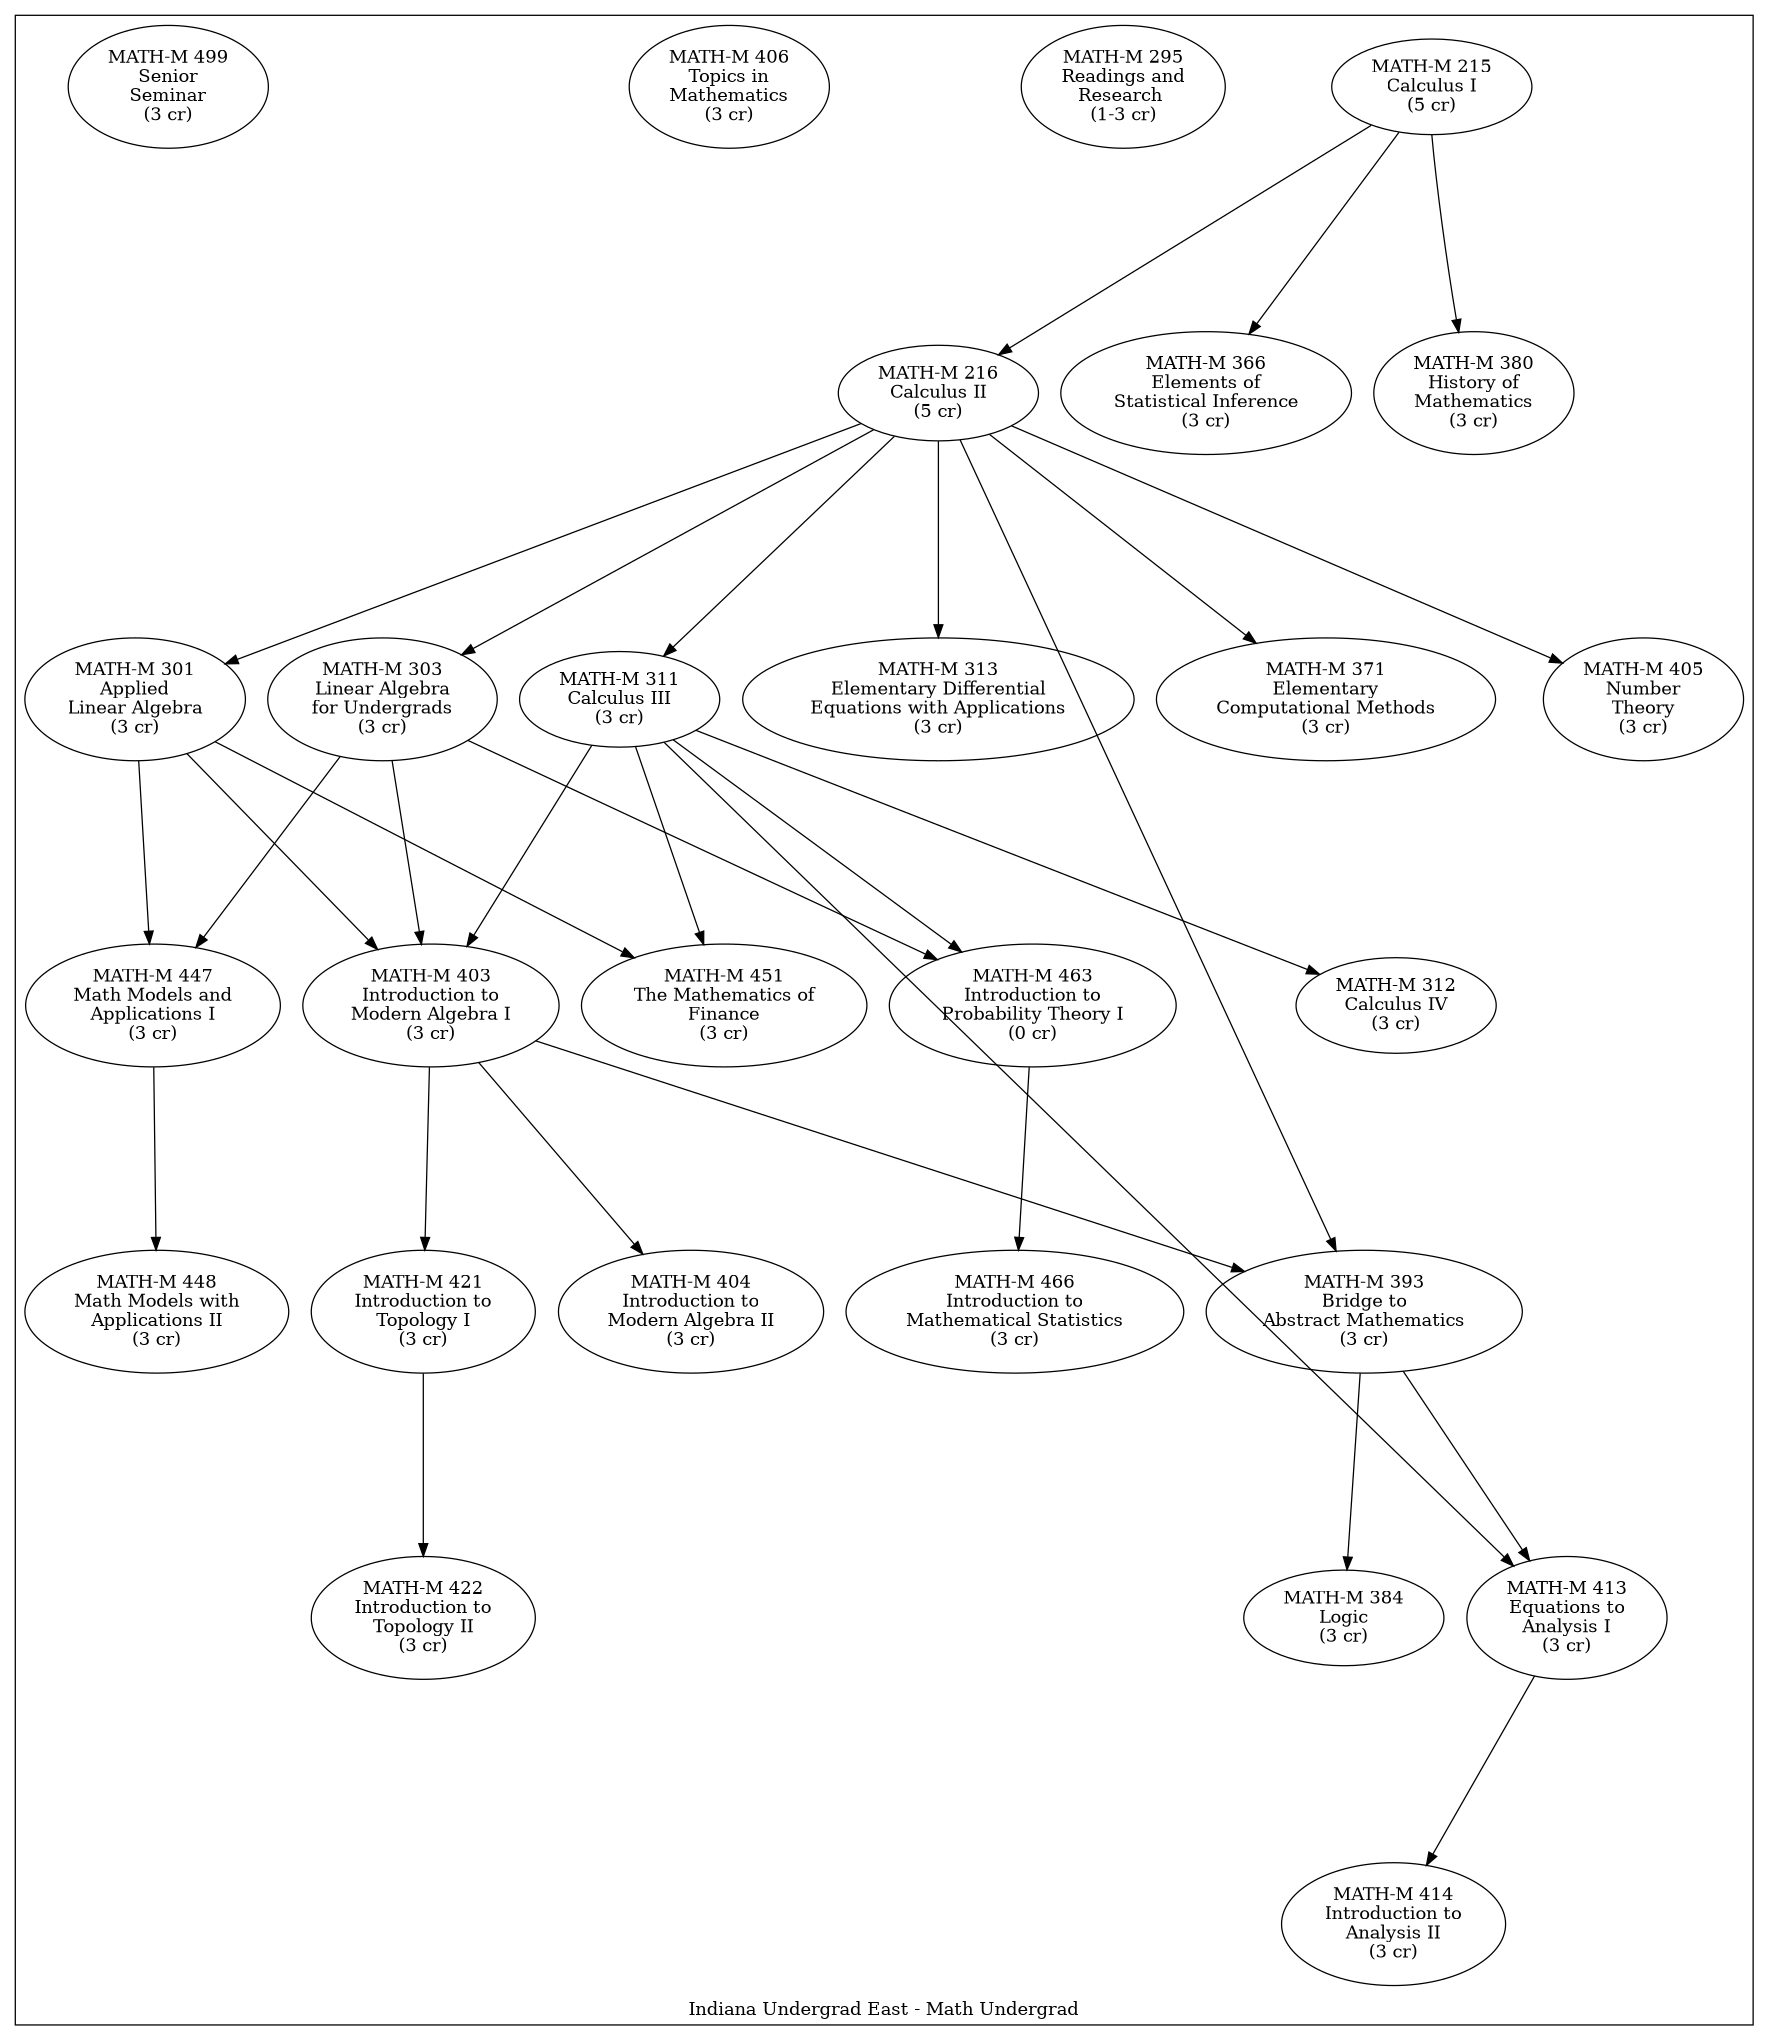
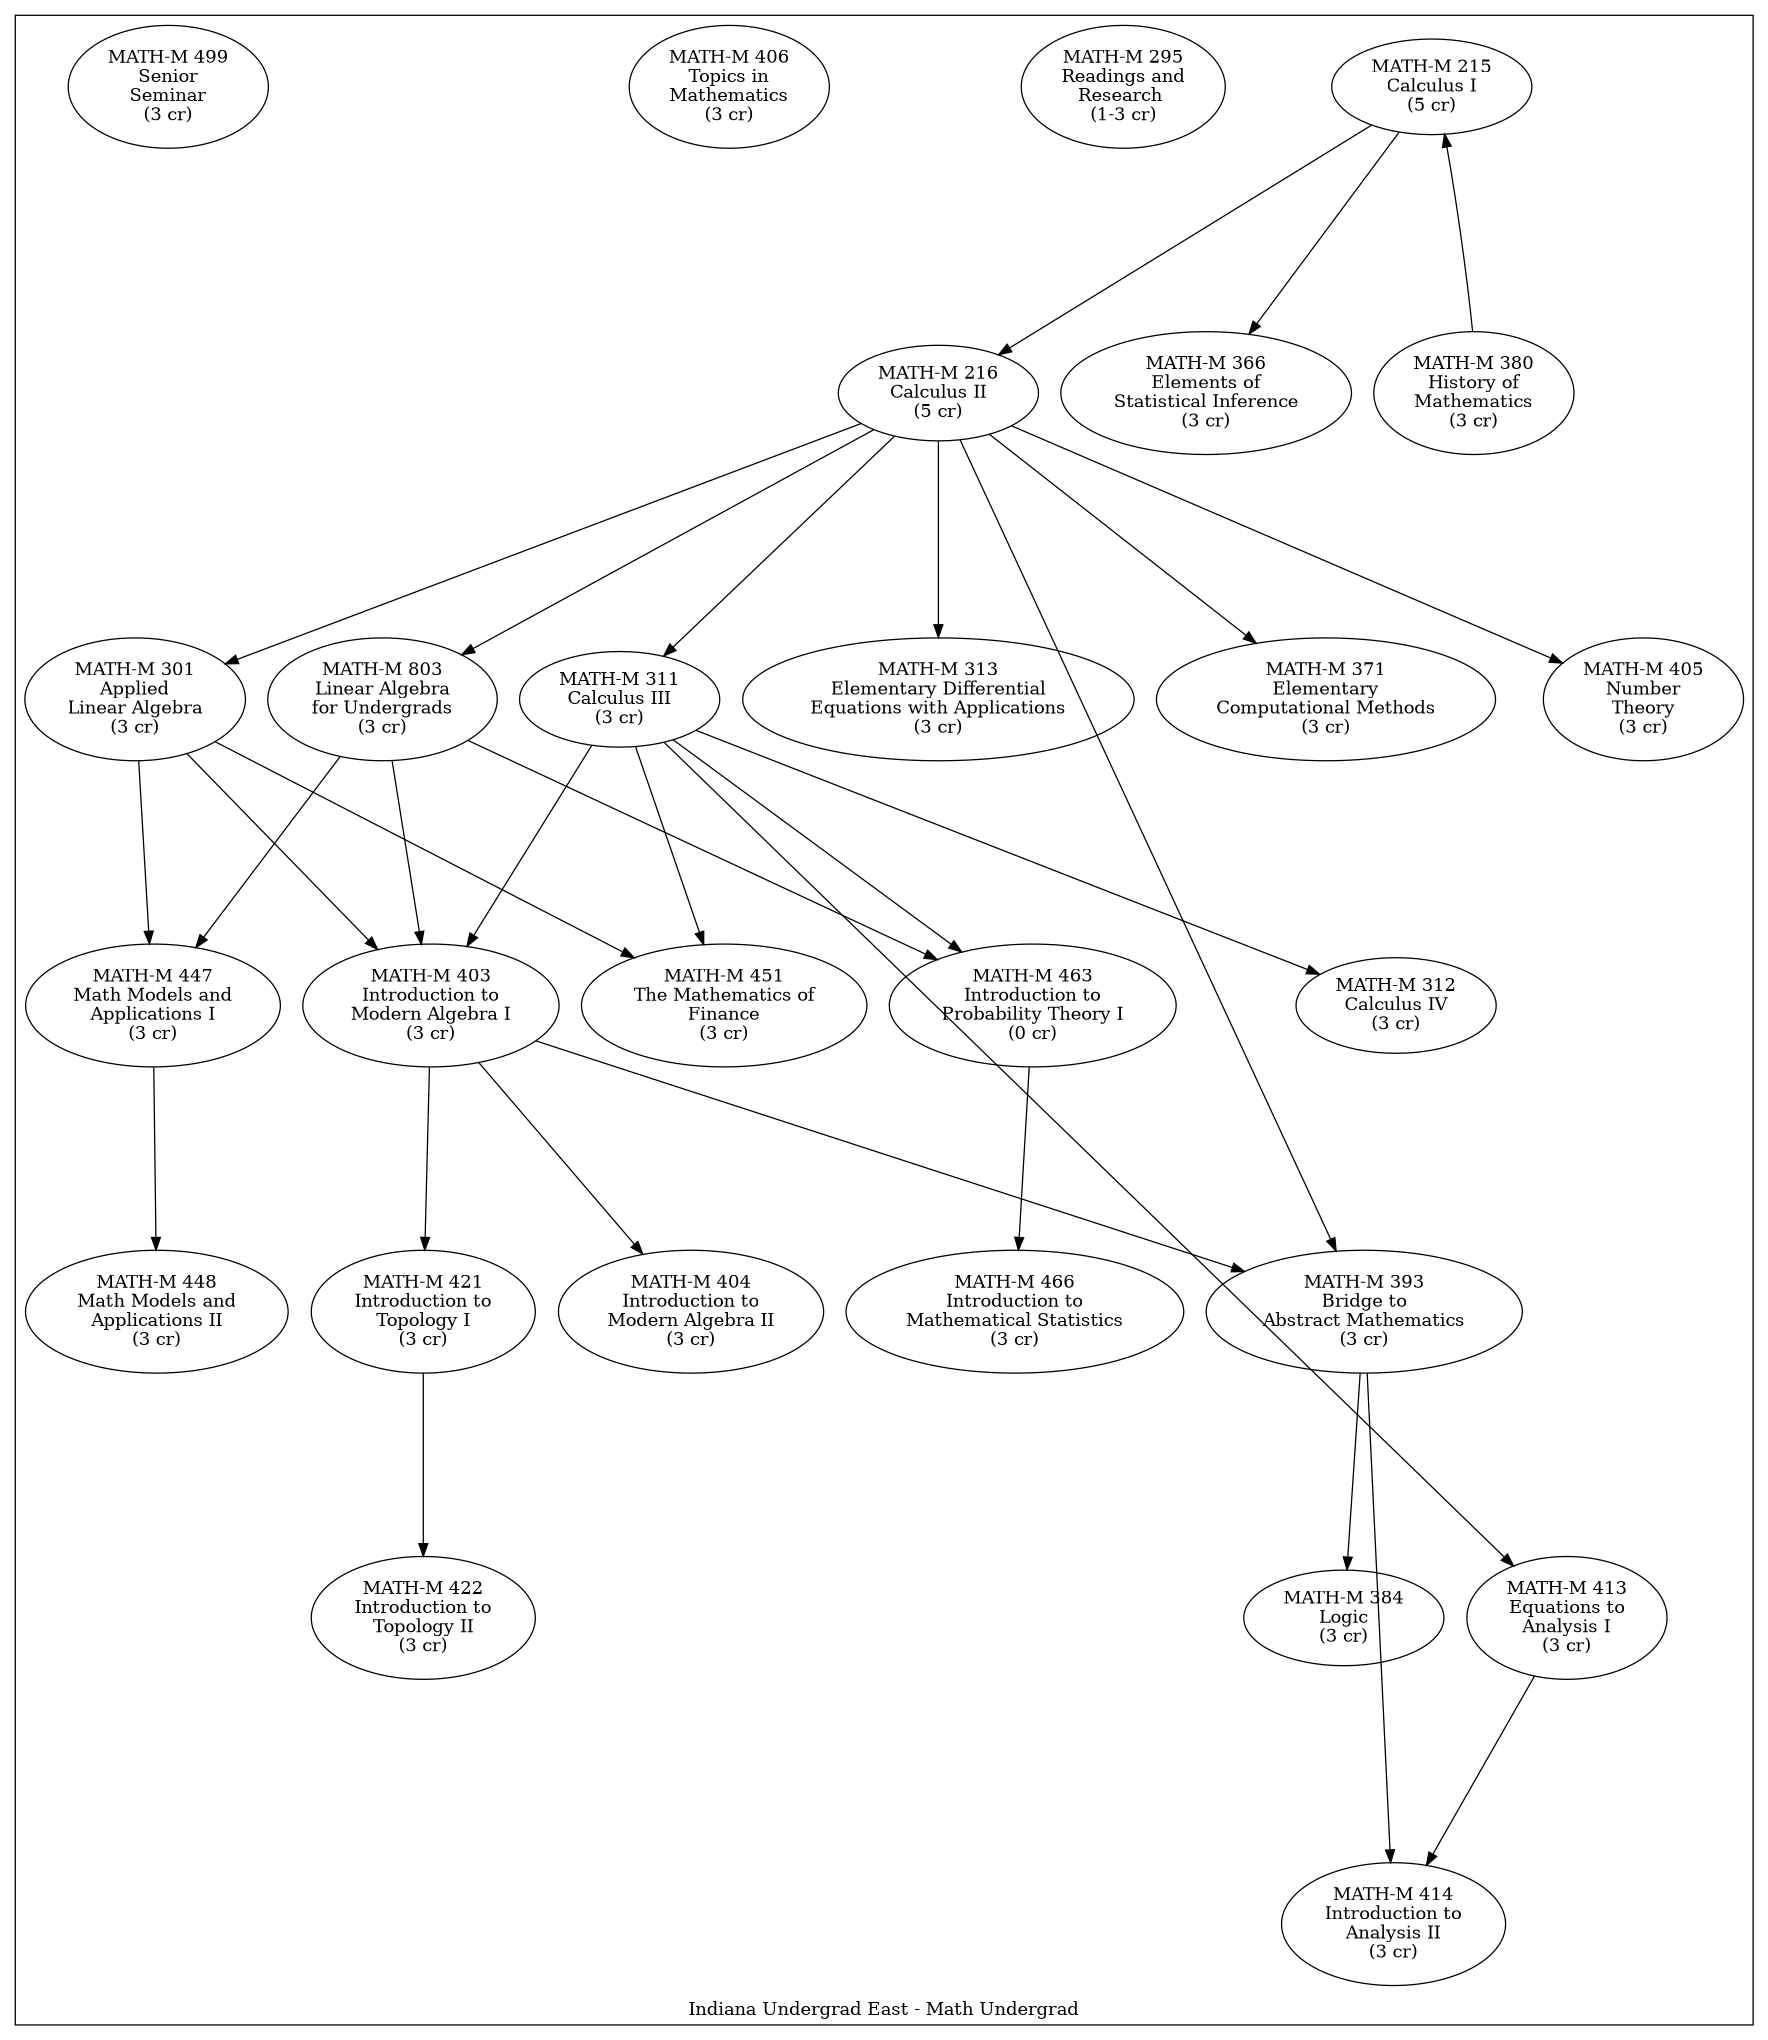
edge "MATH-M 215 Calculus I (5 cr)" -> "MATH-M 380 History of Mathematics (3 cr)": reversed
node "MATH-M 303 Linear Algebra for Undergrads (3 cr)": label "MATH-M 303 Linear Algebra for Undergrads (3 cr)" -> "MATH-M 803 Linear Algebra for Undergrads (3 cr)"
node "MATH-M 448 Math Models with Applications II (3 cr)": label "MATH-M 448 Math Models with Applications II (3 cr)" -> "MATH-M 448 Math Models and Applications II (3 cr)"
edge "MATH-M 393 Bridge to Abstract Mathematics (3 cr)" -> "MATH-M 413 Equations to Analysis I (3 cr)": now "MATH-M 393 Bridge to Abstract Mathematics (3 cr)" -> "MATH-M 414 Introduction to Analysis II (3 cr)"
